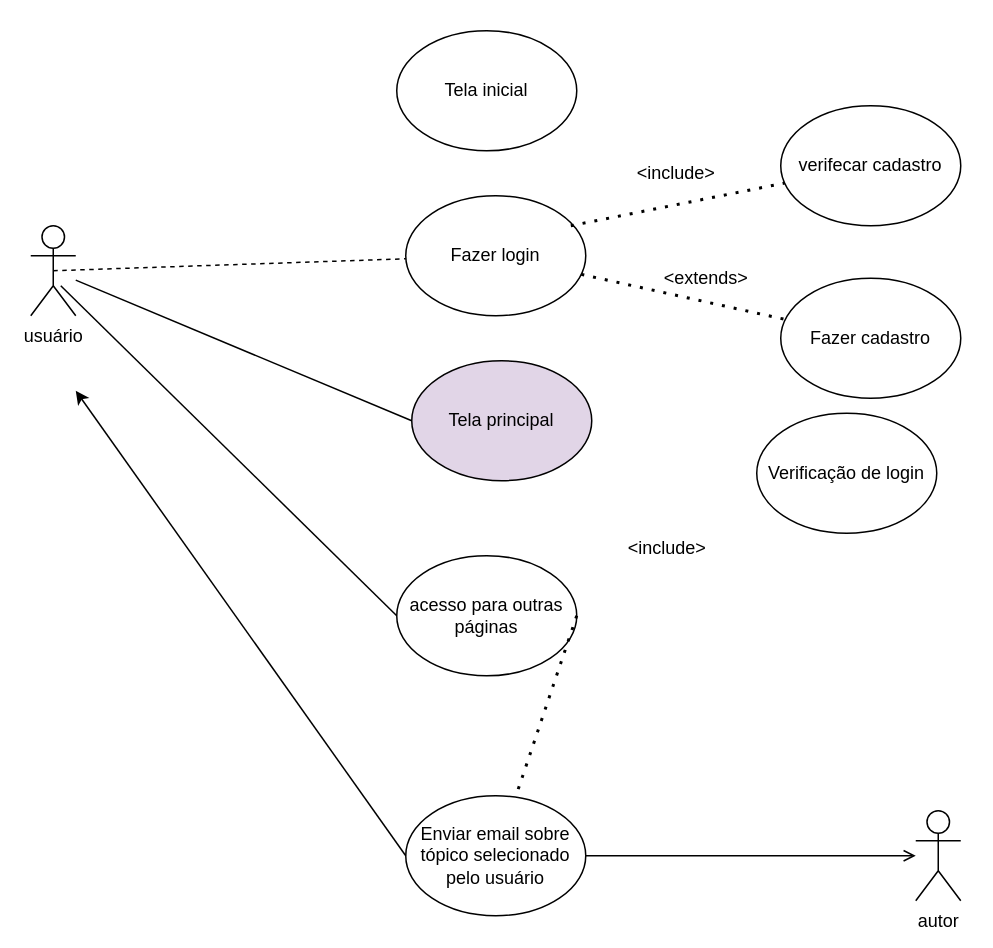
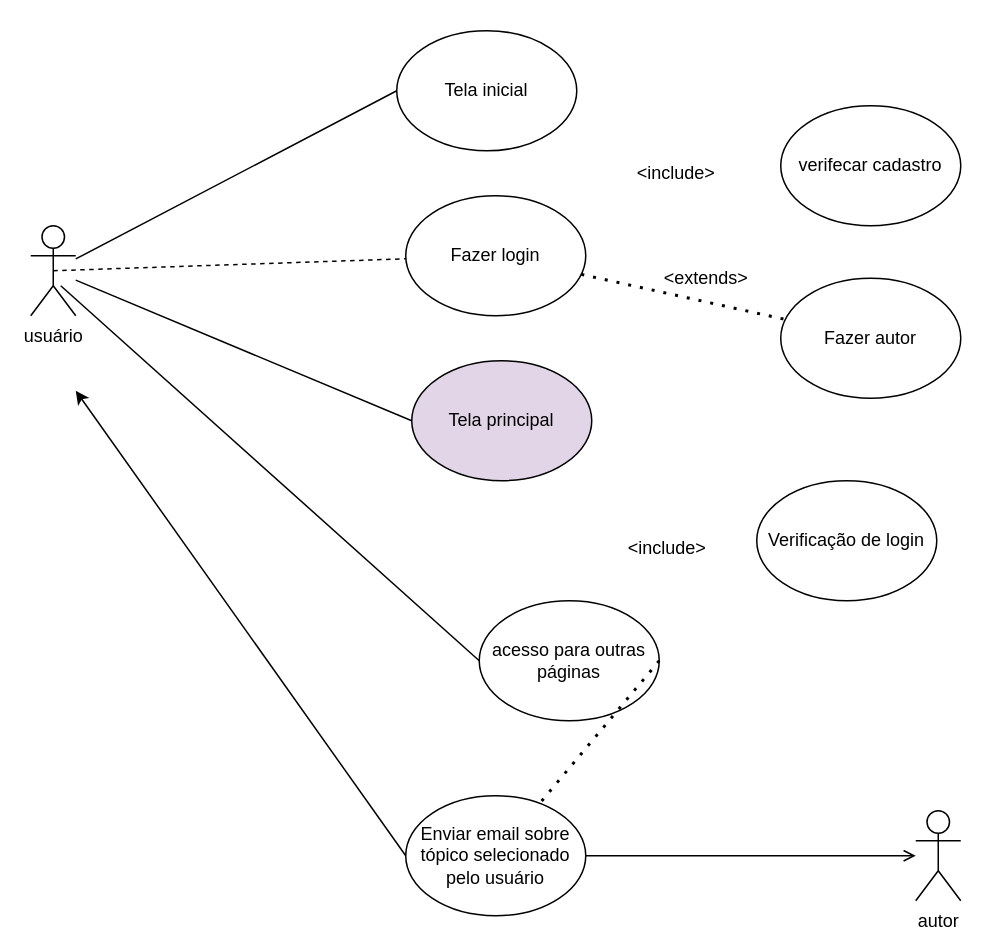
edge "Tela inicial" -- "usuário": added
edge "verifecar cadastro" -- "Fazer login": removed
node "Fazer cadastro": label "Fazer cadastro" -> "Fazer autor"
node "Verificação de login": moved (847, 473) -> (847, 541)
node "acesso para outras páginas": moved (487, 616) -> (569, 661)
